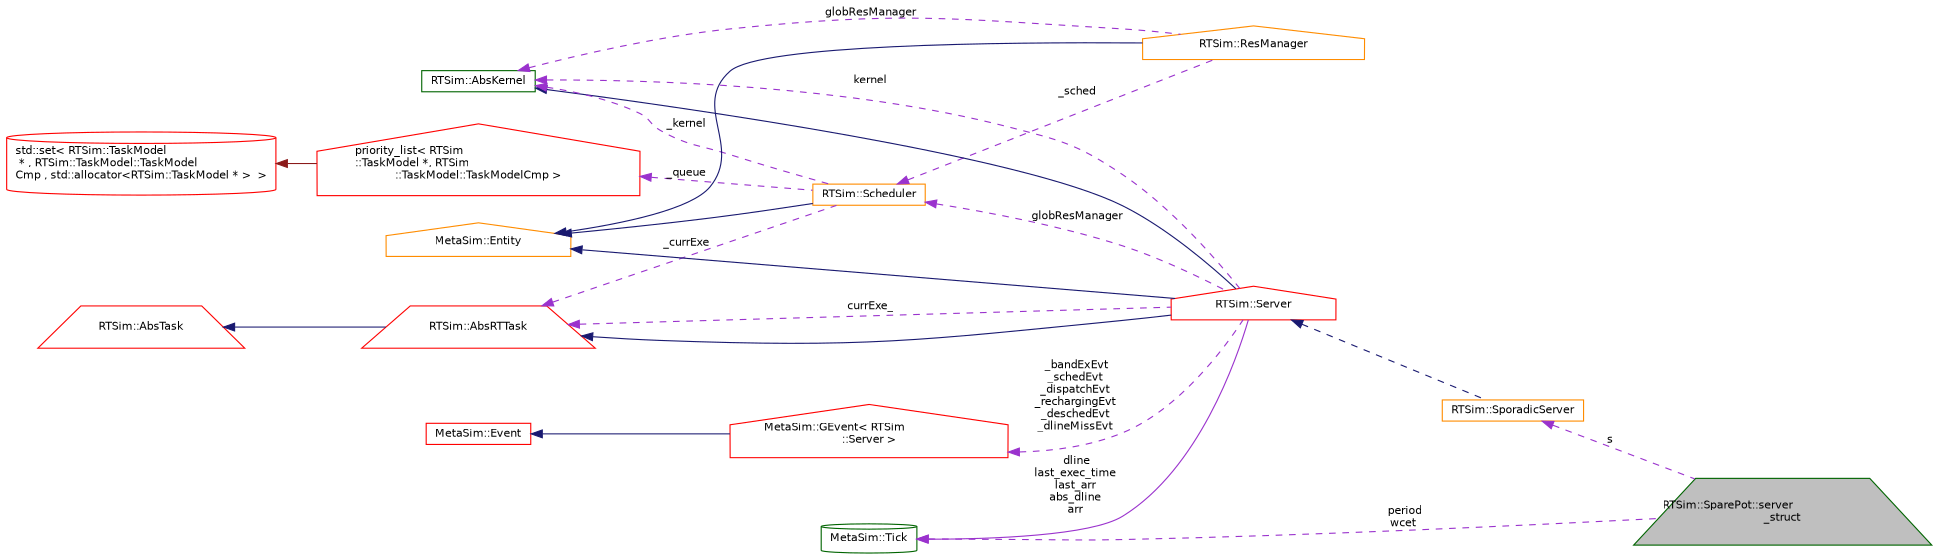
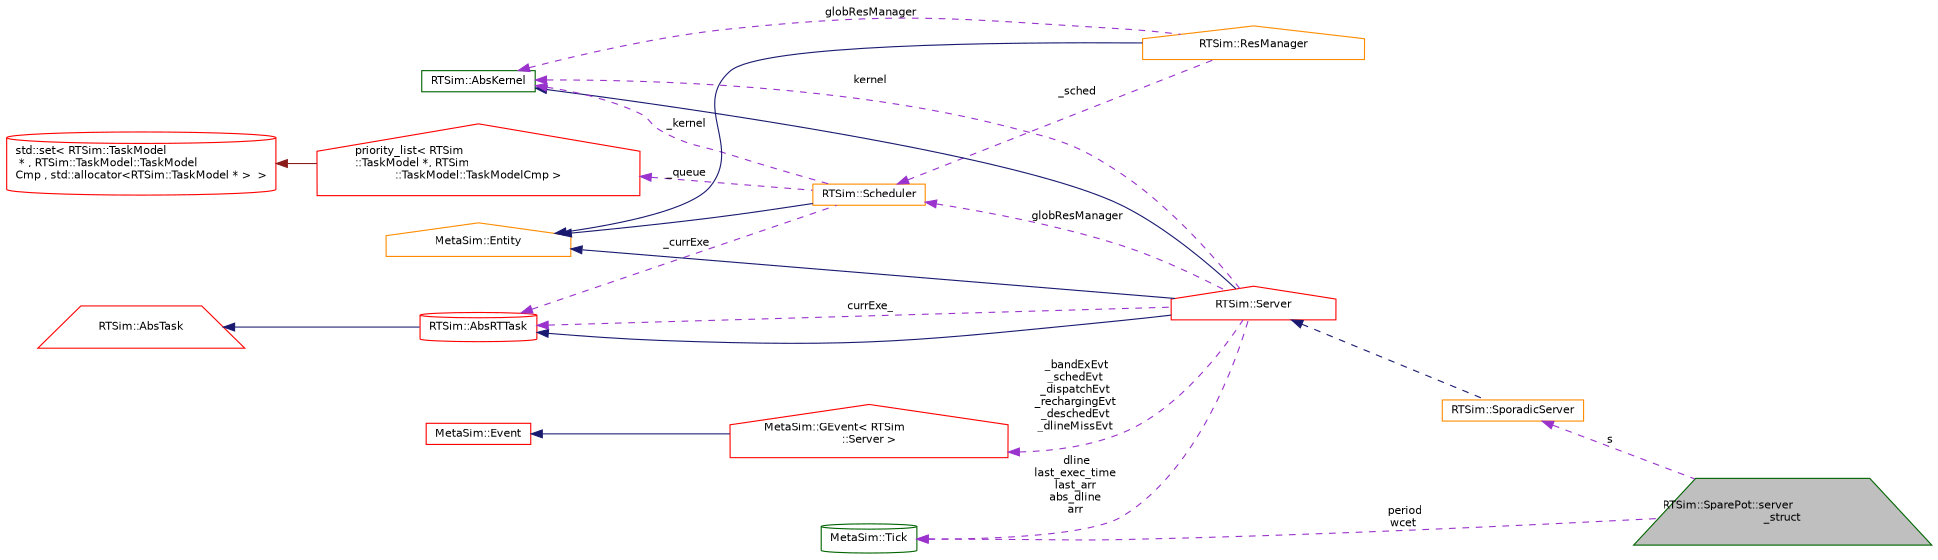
node "RTSim::AbsRTTask": shape trapezium -> cylinder
edge "RTSim::Server" -> "MetaSim::Tick": style solid -> dashed
